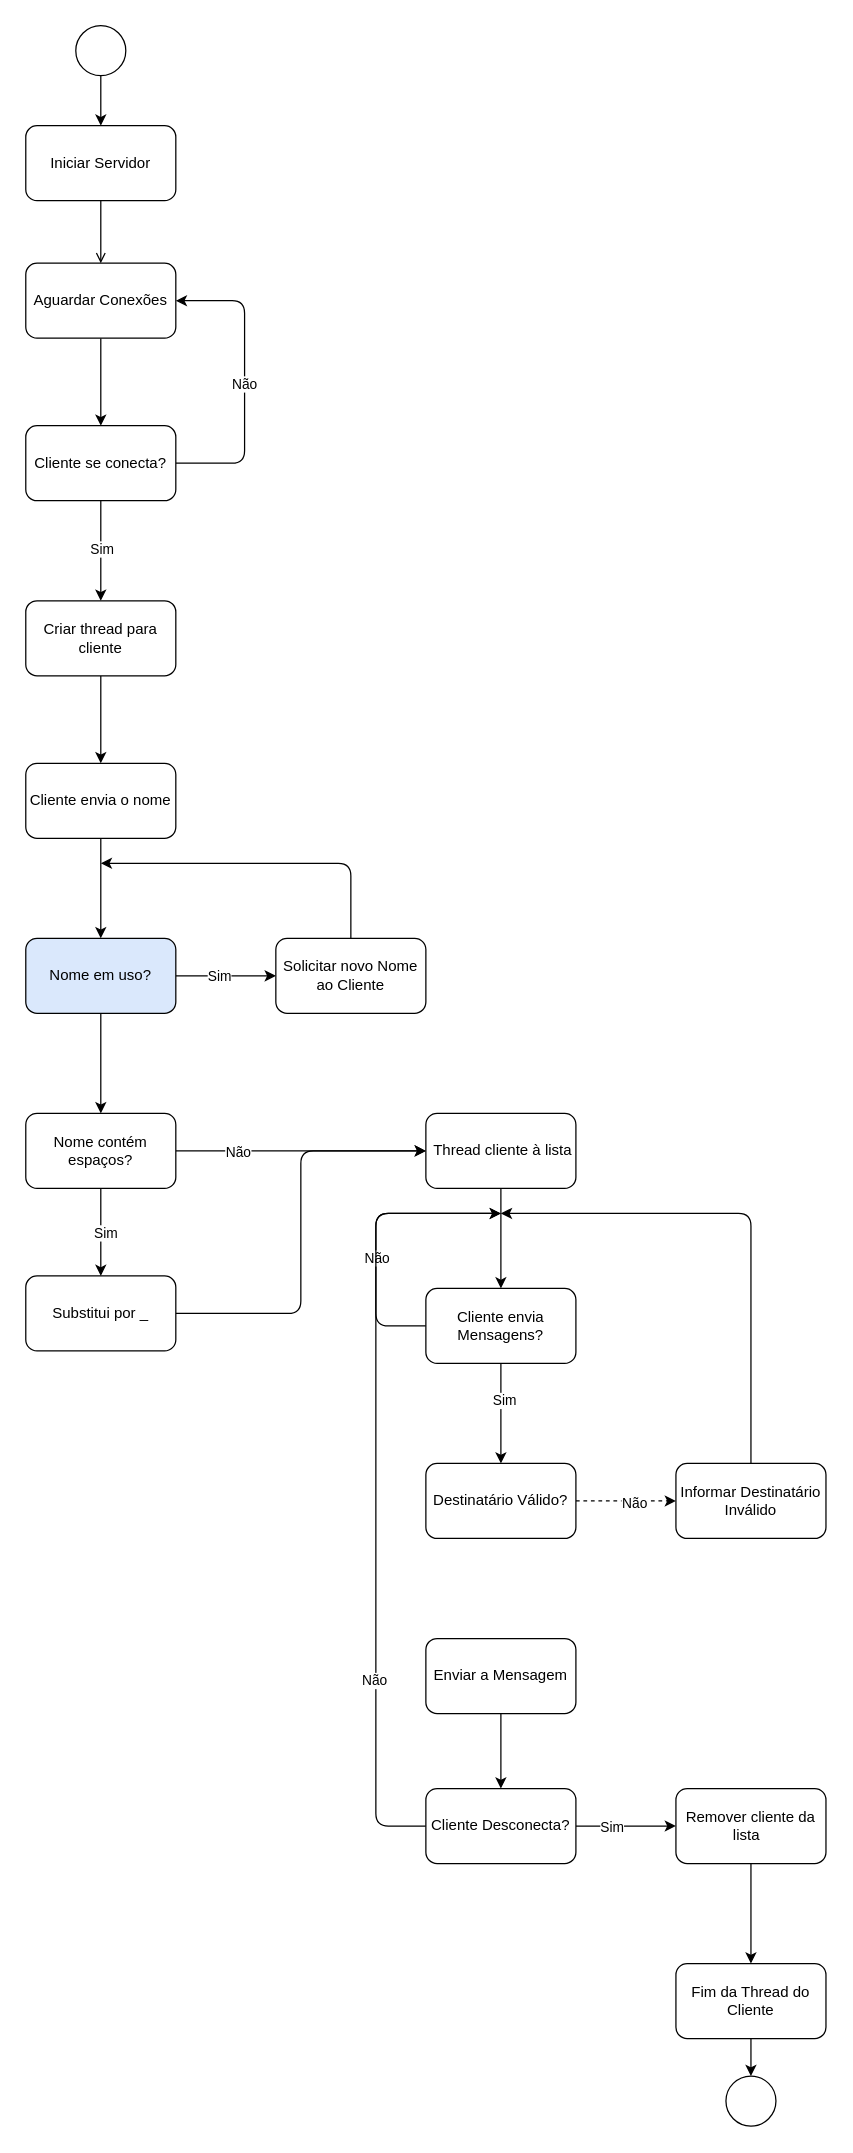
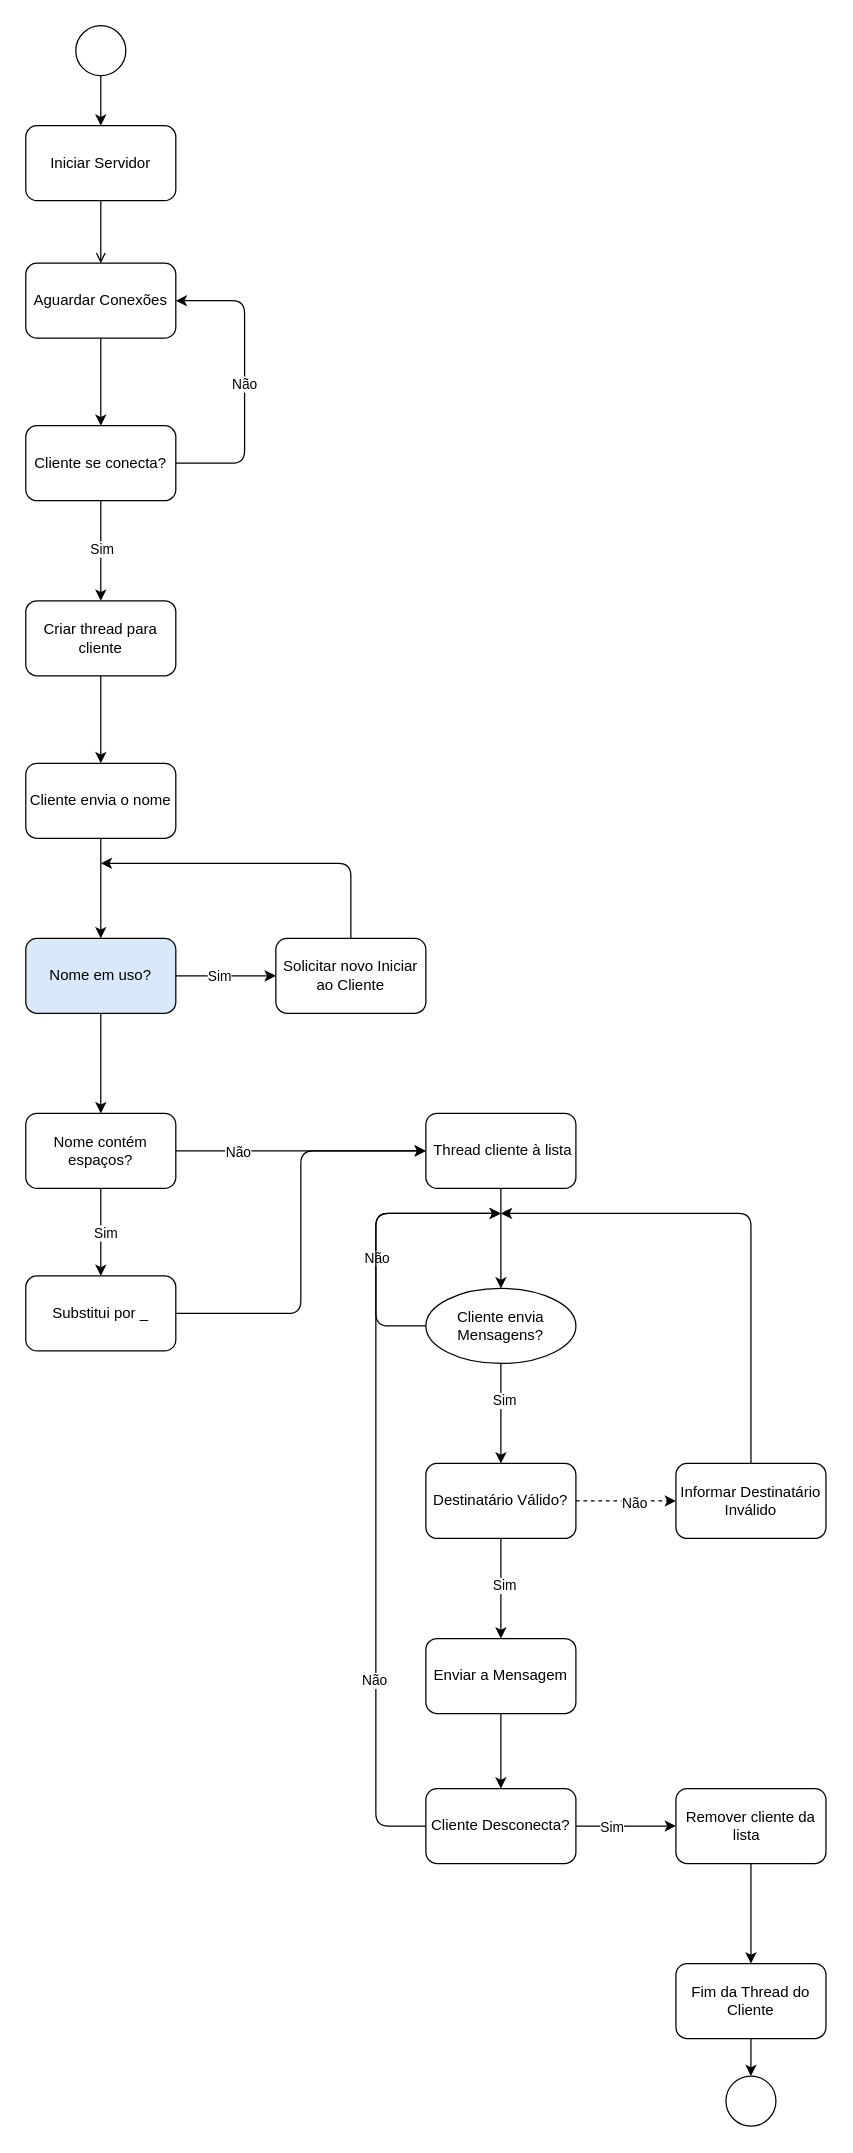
node "Solicitar novo Nome ao Cliente": label "Solicitar novo Nome ao Cliente" -> "Solicitar novo Iniciar ao Cliente"
node "Cliente envia Mensagens?": shape rounded rectangle -> ellipse
edge "Destinatário Válido?" -> "Enviar a Mensagem": added, label "Sim"
